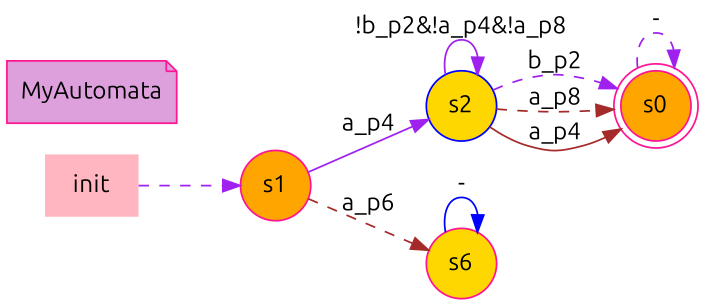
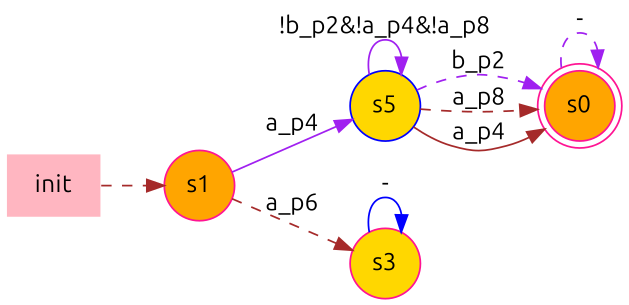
node "MyAutomata": removed
node "s2": label "s2" -> "s5"
edge "init" -> "s1": color purple -> brown
node "s6": label "s6" -> "s3"
